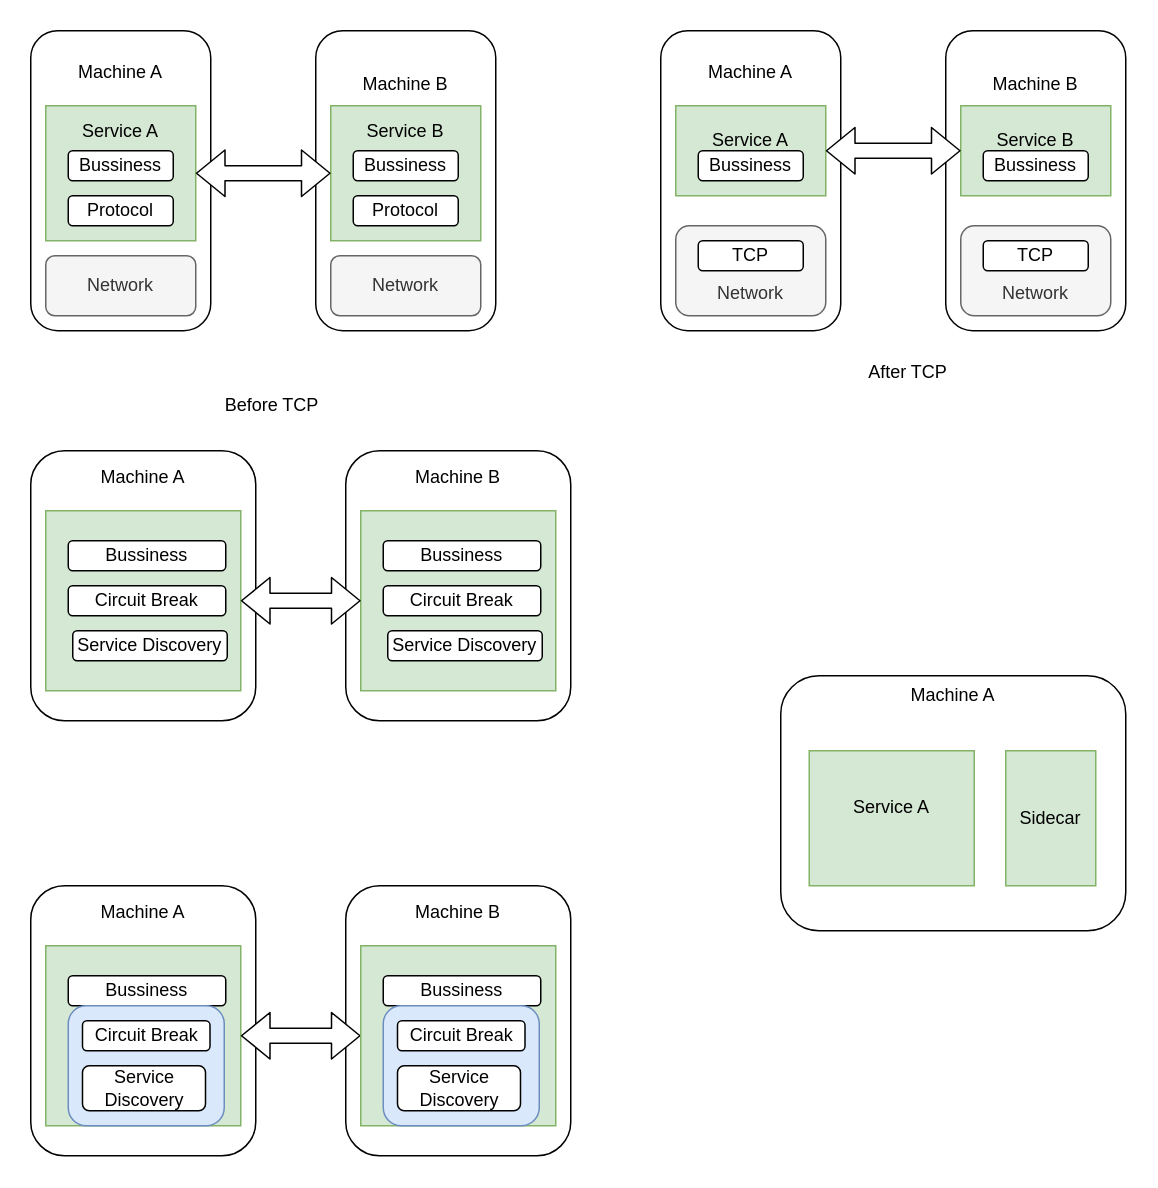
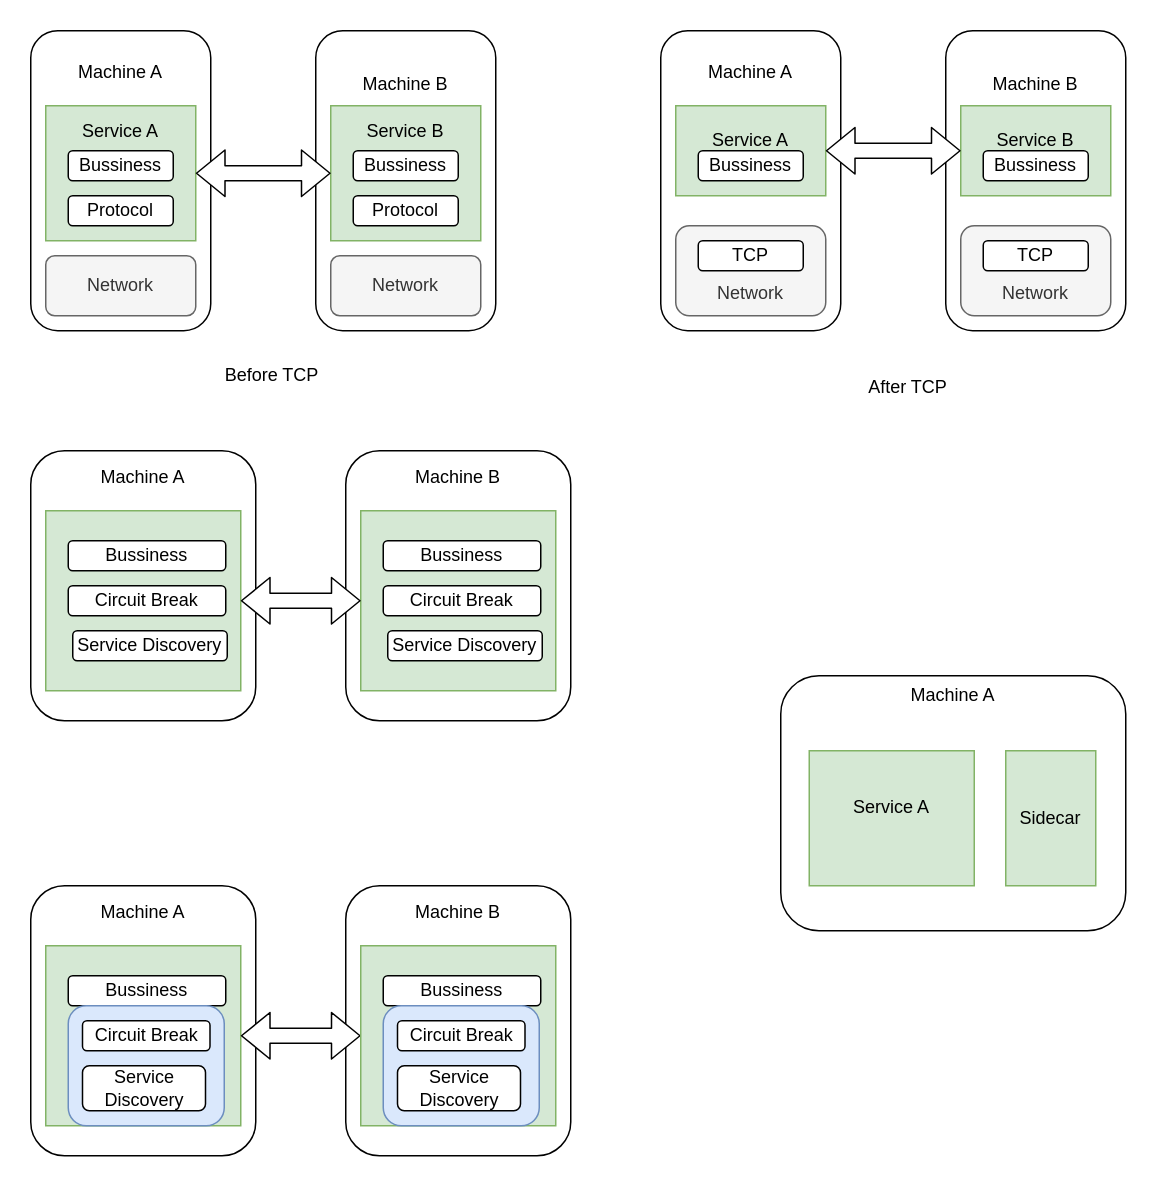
node "After TCP": moved (908, 373) -> (908, 388)
node "Before TCP": moved (272, 406) -> (272, 376)
